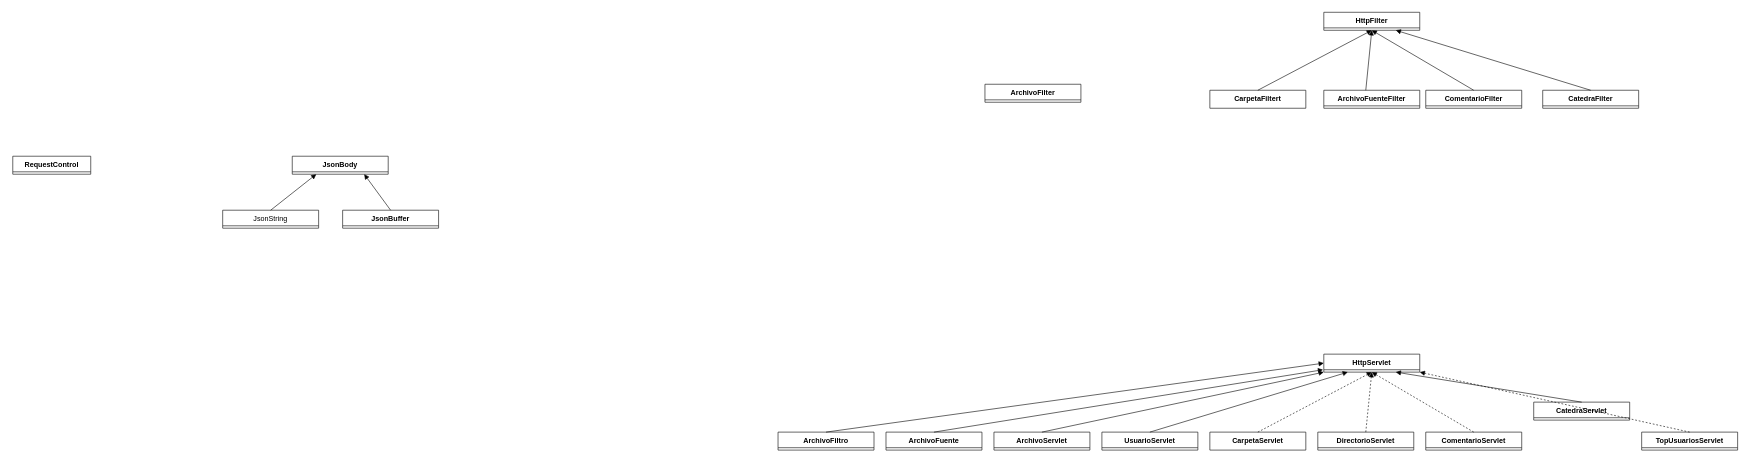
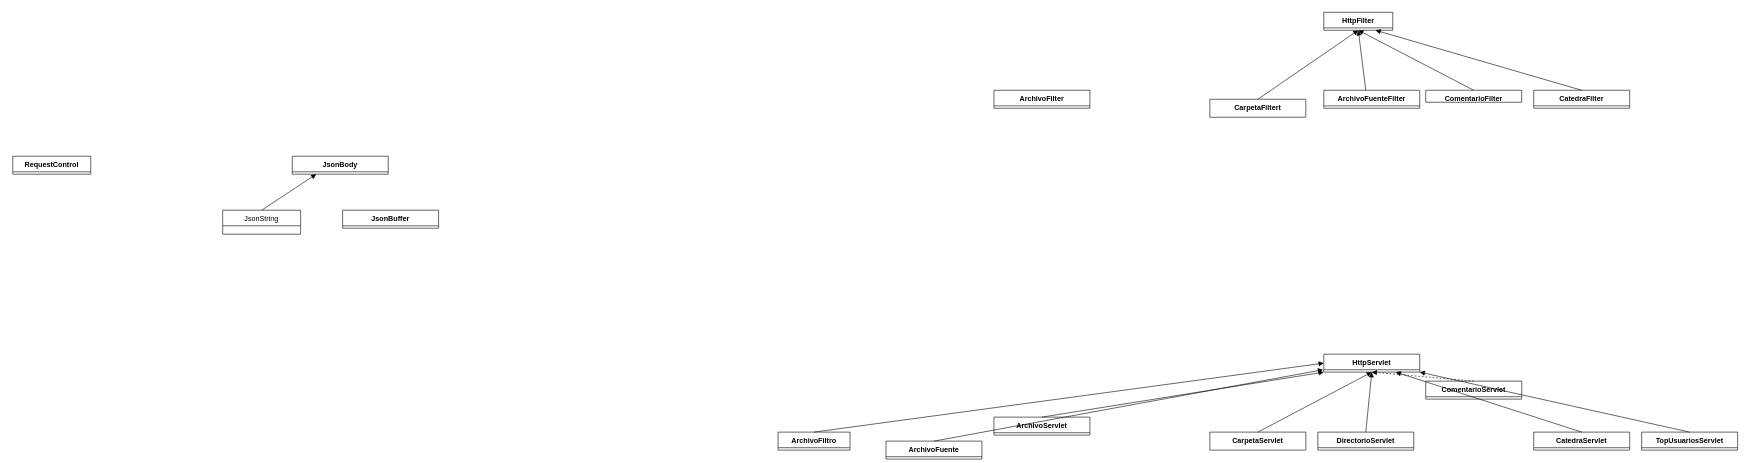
node "HttpFilter": size 96x18 -> 69x18
node "ArchivoFilter": moved (1033, 93) -> (1042, 99)
node "CarpetaFiltert": moved (1258, 99) -> (1258, 108)
node "ComentarioFilter": size 96x18 -> 96x12
node "CatedraFilter": moved (1591, 99) -> (1582, 99)
edge "JsonBuffer" -> "JsonBody": removed
node "JsonString": size 96x18 -> 78x24
edge "UsuarioServlet" -> "HttpServlet": removed
edge "CarpetaServlet" -> "HttpServlet": style dashed -> solid
edge "DirectorioServlet" -> "HttpServlet": style dashed -> solid
edge "TopUsuariosServlet" -> "HttpServlet": style dashed -> solid
node "CatedraServlet": moved (1582, 411) -> (1582, 441)
node "ArchivoFiltro": size 96x18 -> 72x18
node "ArchivoFuente": moved (934, 441) -> (934, 450)
node "ArchivoServlet": moved (1042, 441) -> (1042, 426)
node "UsuarioServlet": removed
node "ComentarioServlet": moved (1474, 441) -> (1474, 390)
